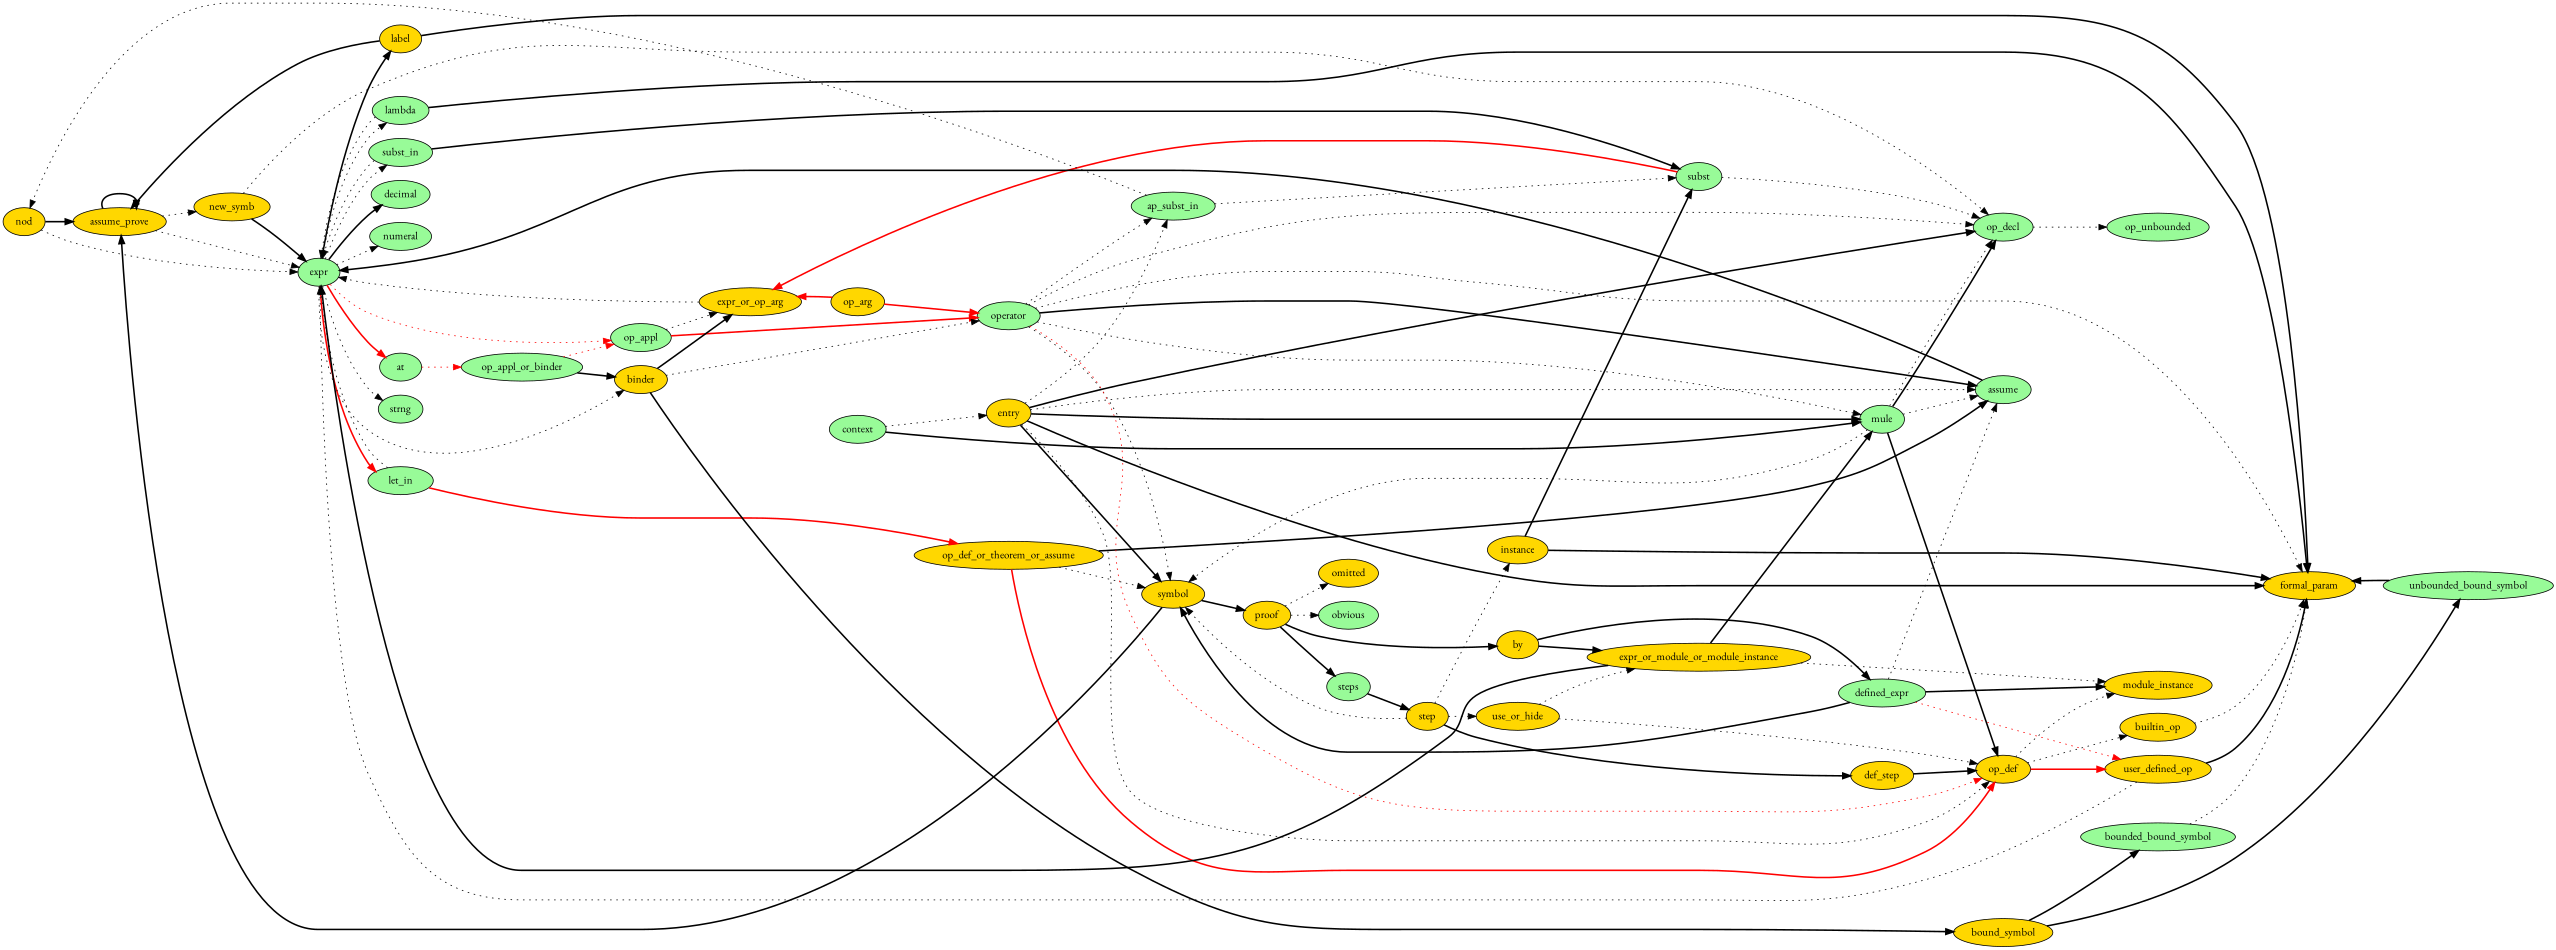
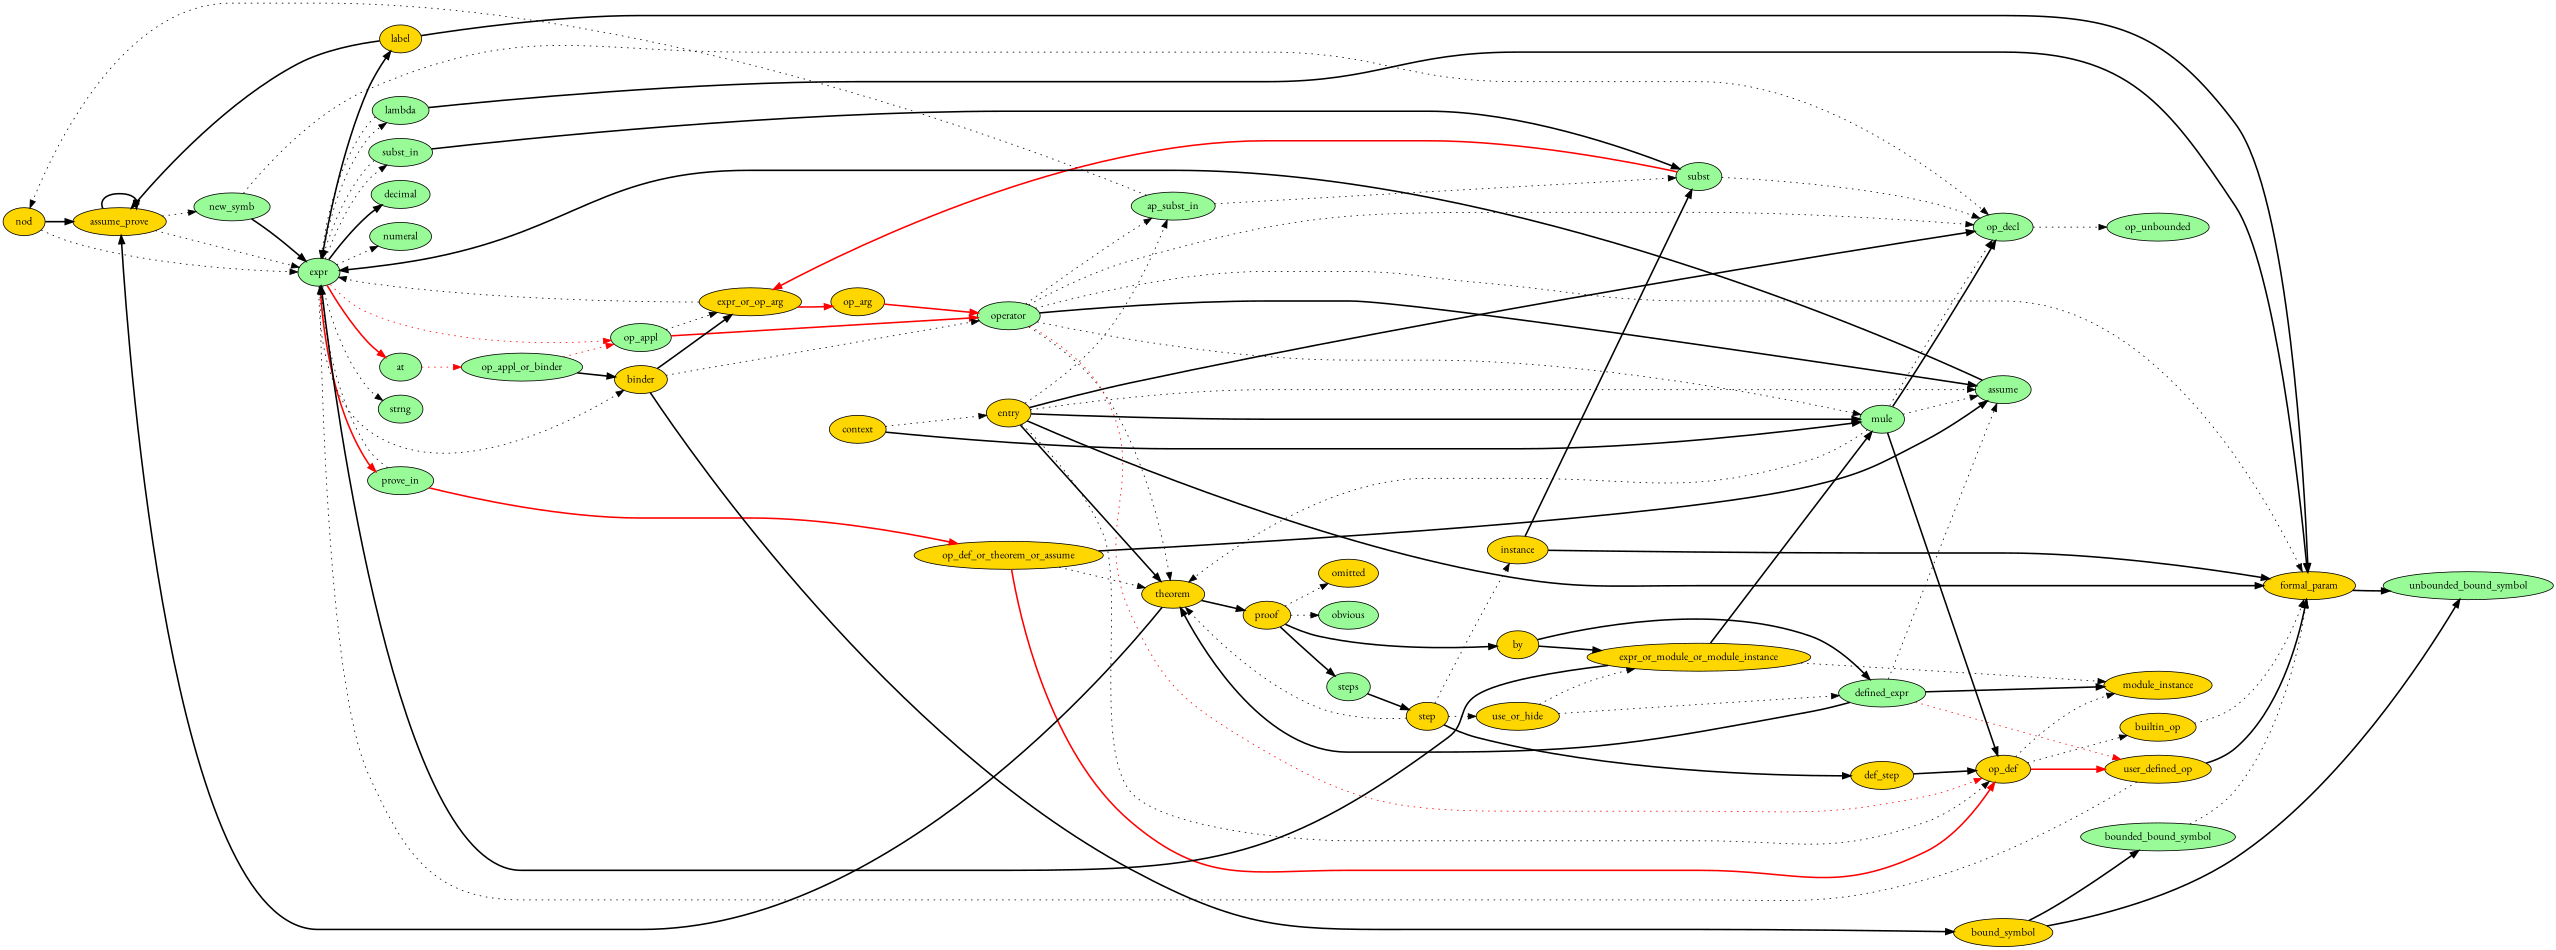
node "new_symb": fillcolor gold -> palegreen
edge "op_arg" -> "expr_or_op_arg": reversed
node "context": fillcolor palegreen -> gold
node "let_in": label "let_in" -> "prove_in"
edge "unbounded_bound_symbol" -> "formal_param": reversed
node "symbol": label "symbol" -> "theorem"
edge "use_or_hide" -> "op_def": now "use_or_hide" -> "defined_expr"
